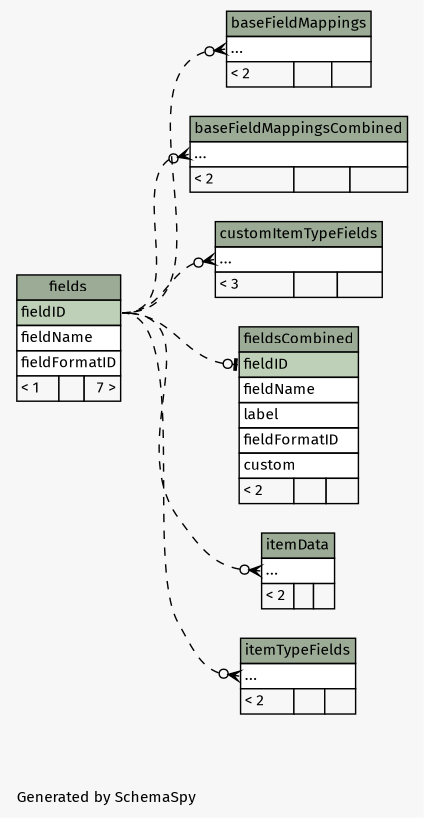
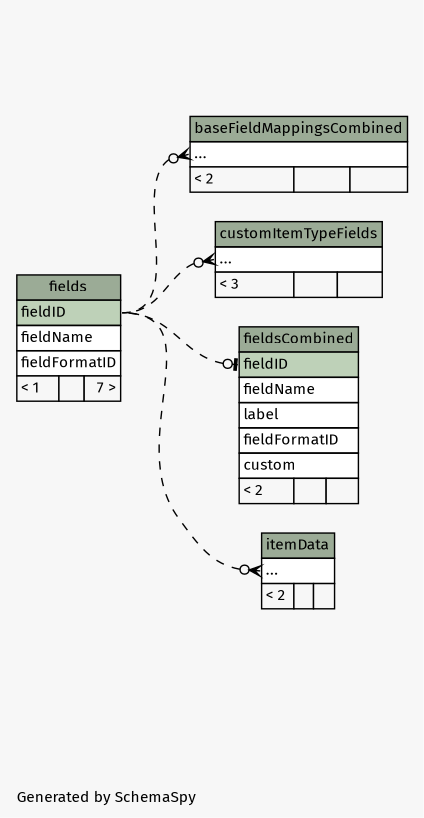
node "baseFieldMappings": removed
node "itemTypeFields": removed
